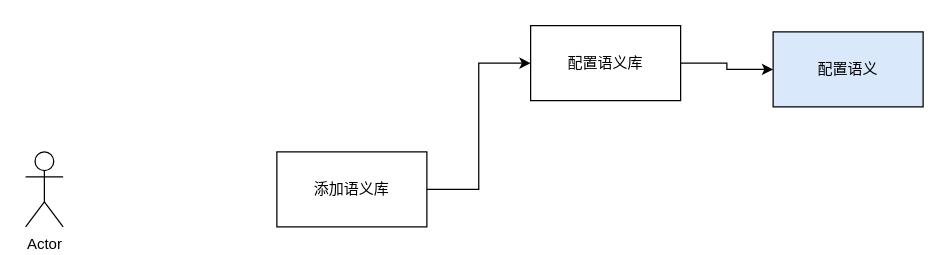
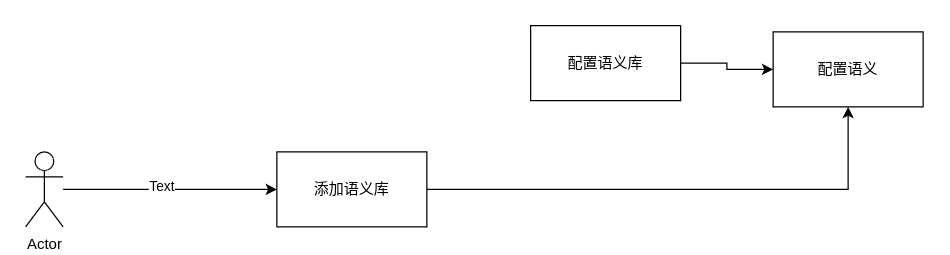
node "配置语义": fillcolor #dae8fc -> #ffffff
edge "添加语义库" -> "配置语义库": now "添加语义库" -> "配置语义"
edge "Actor" -> "添加语义库": added, label "Text"
